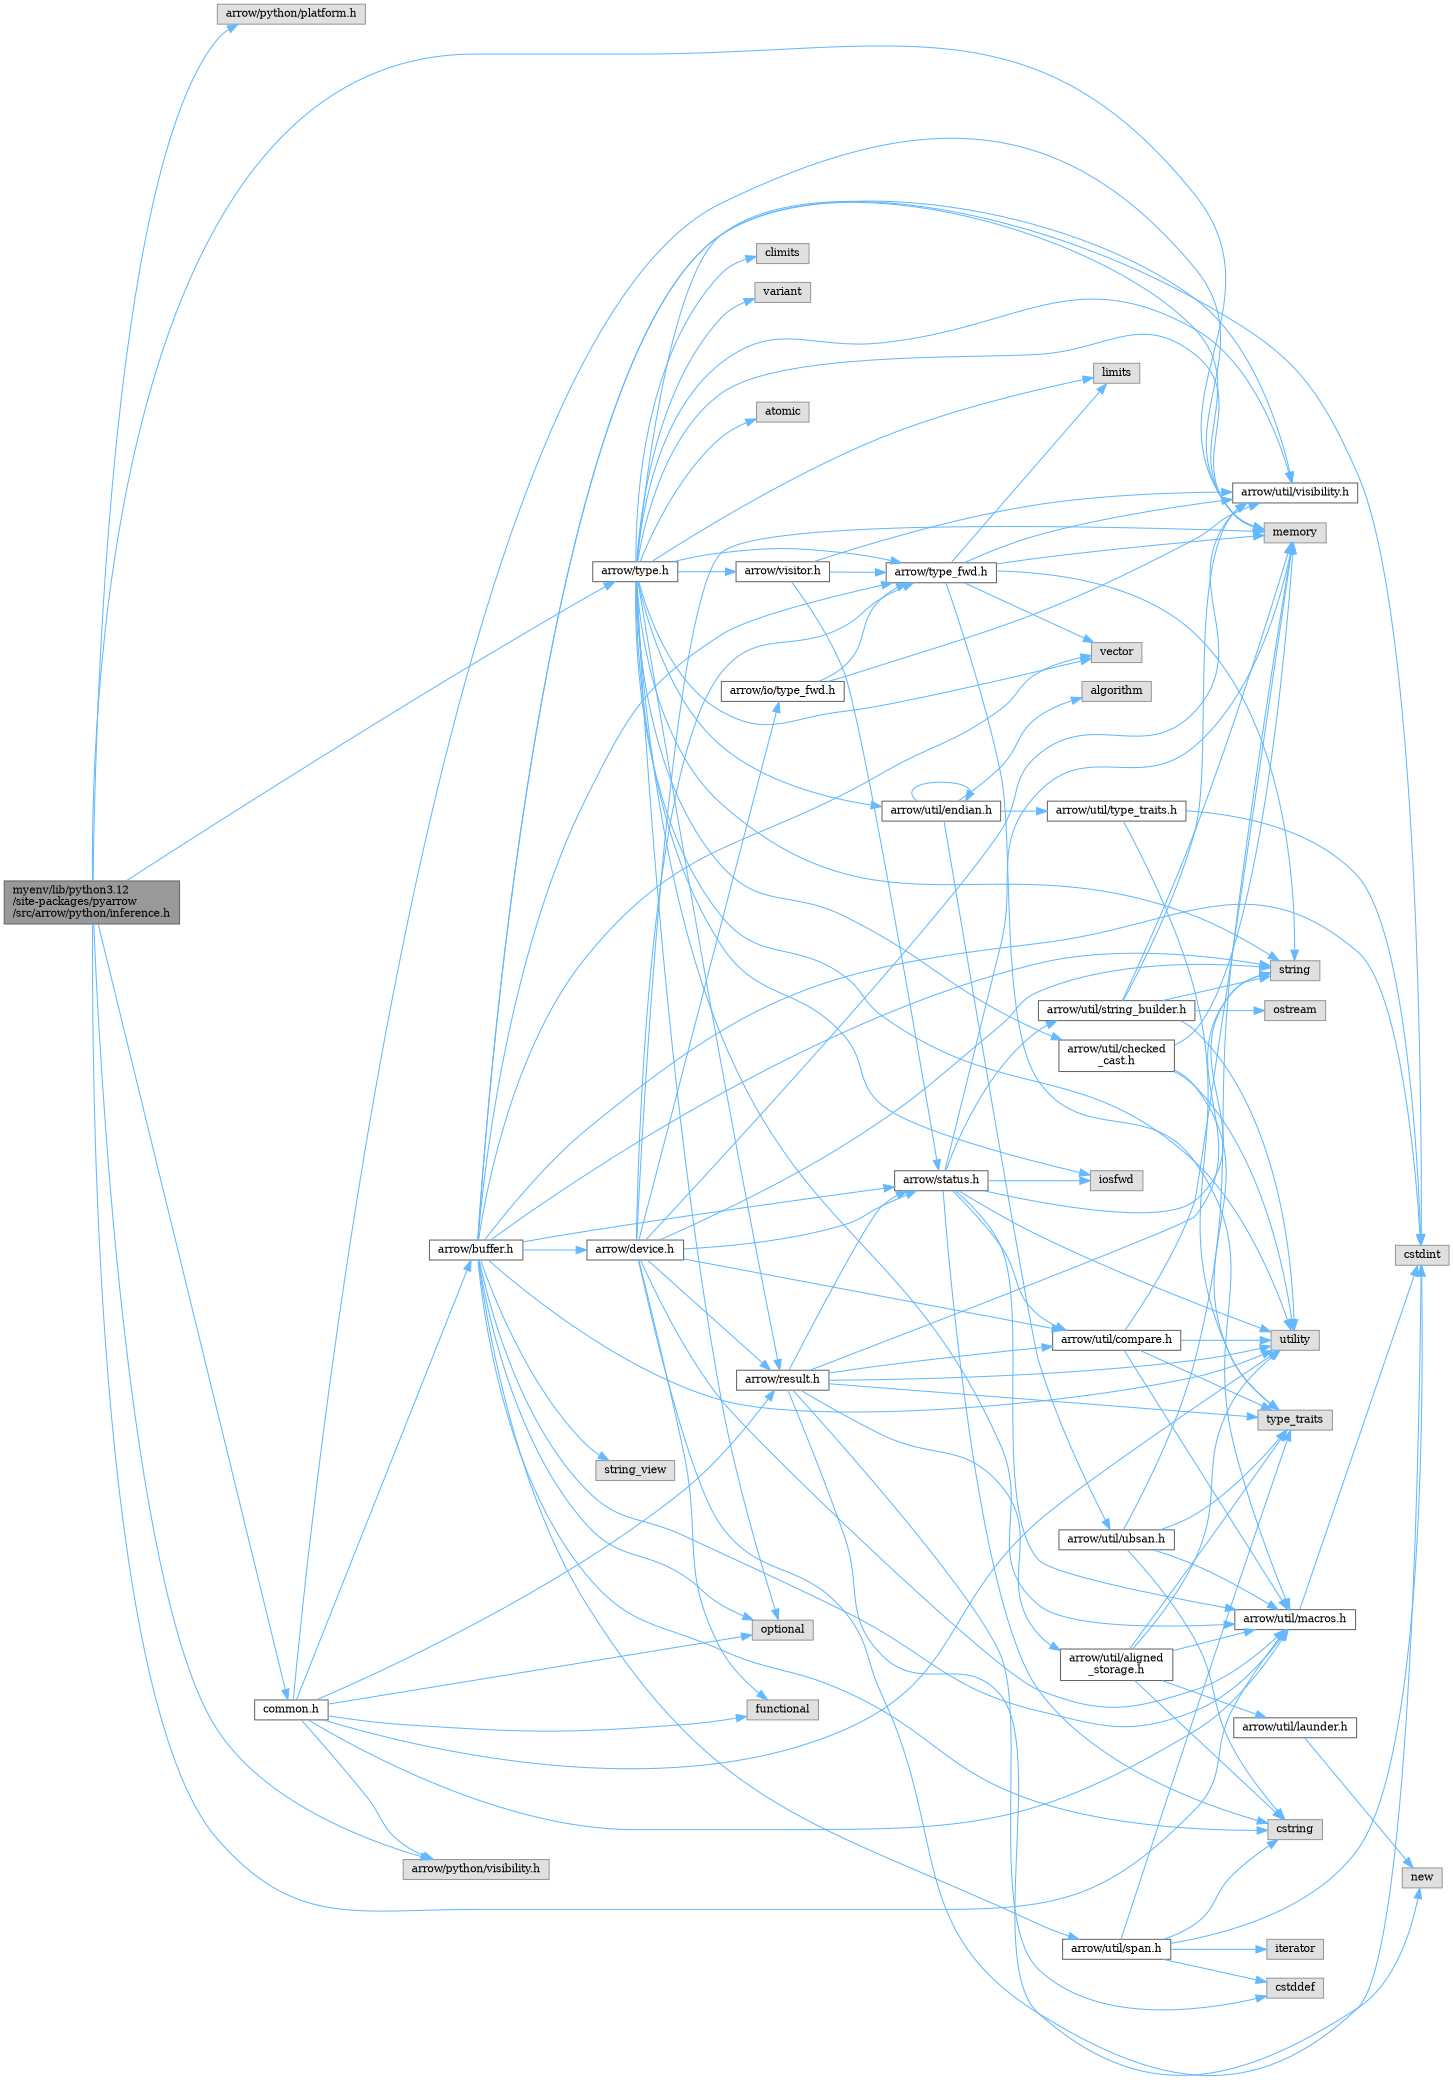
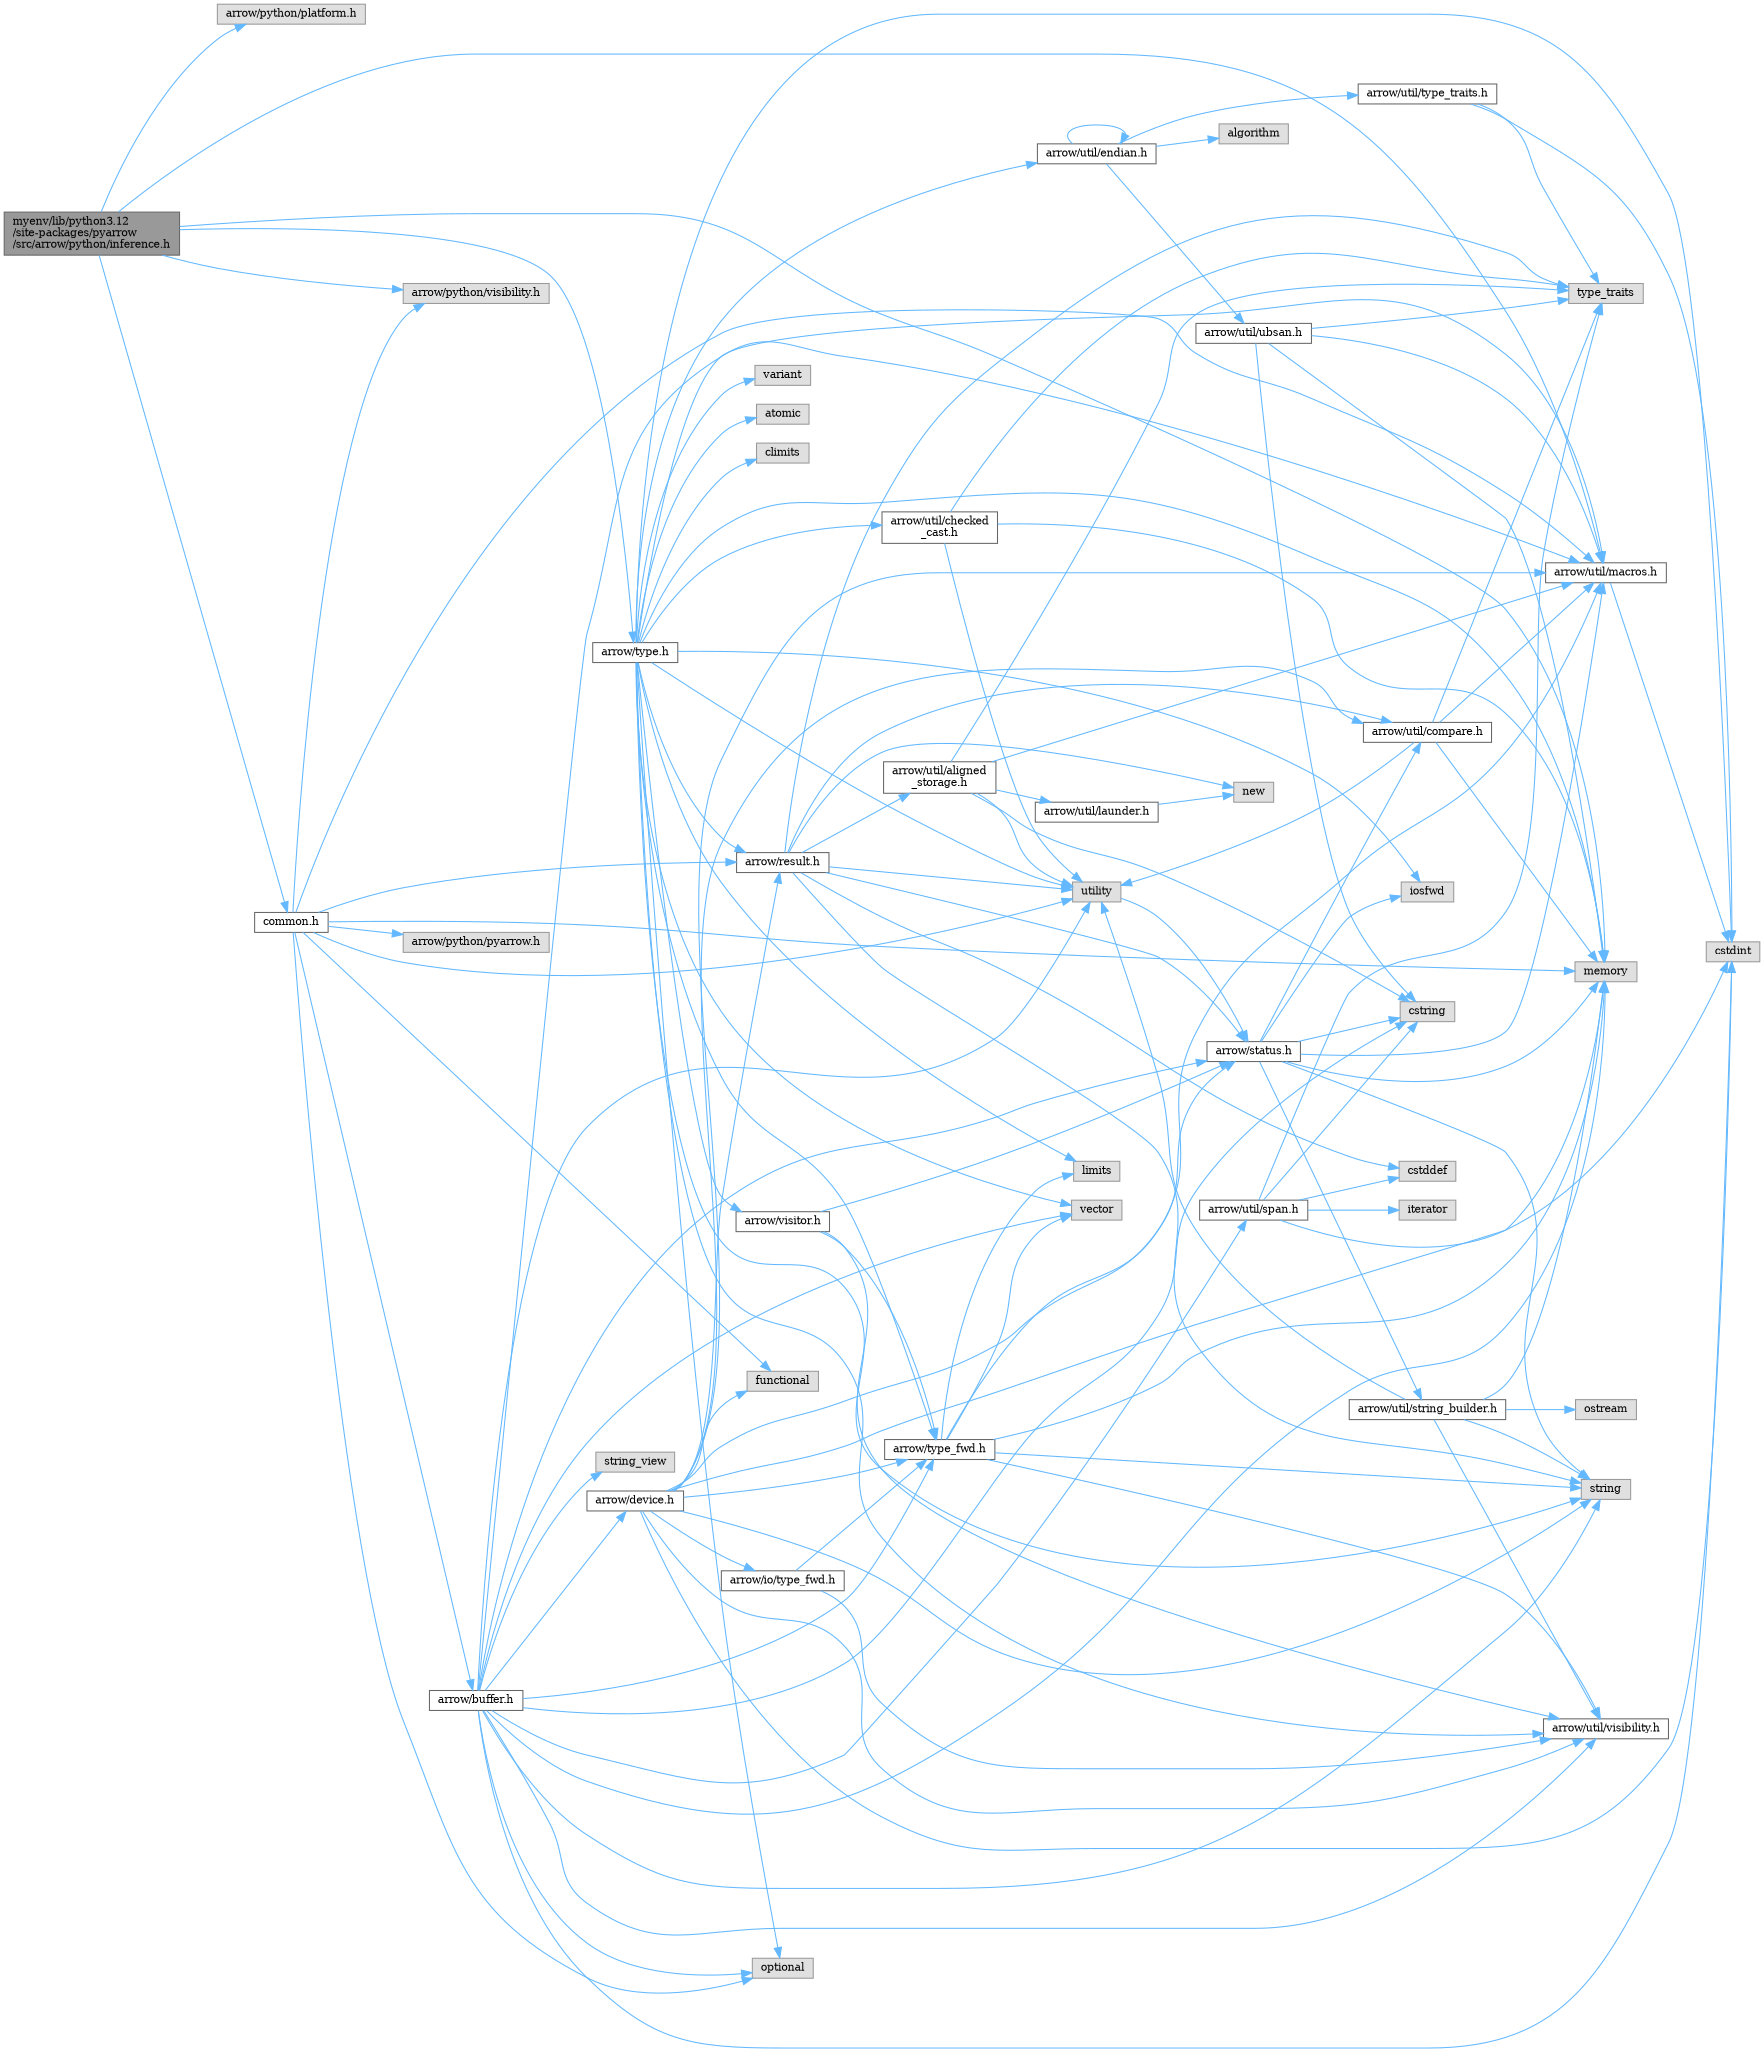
node "arrow/python/pyarrow.h": added
edge "arrow/status.h" -> "utility": reversed
